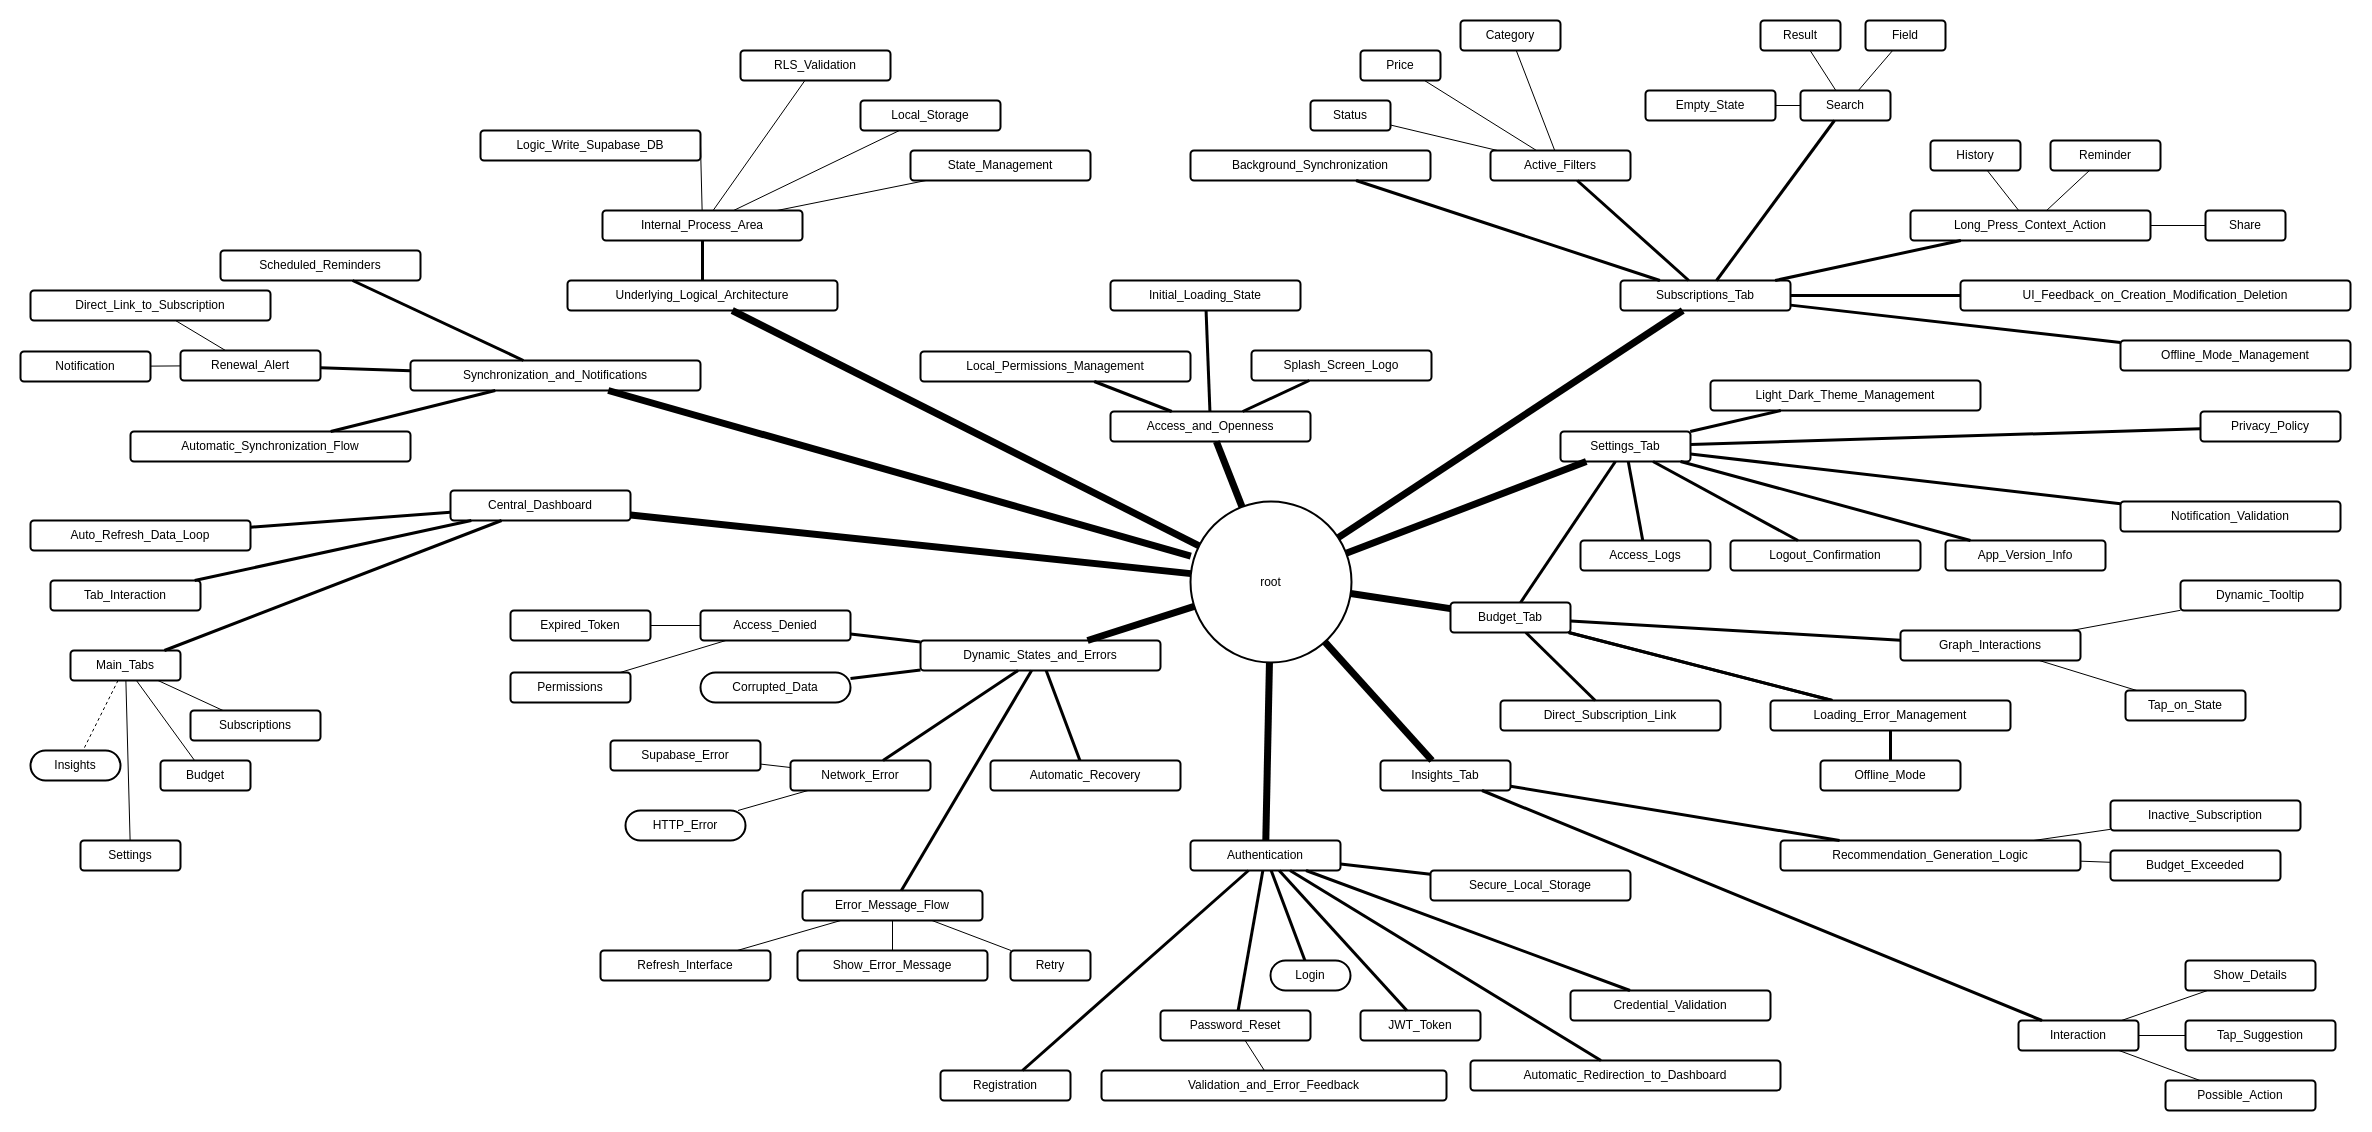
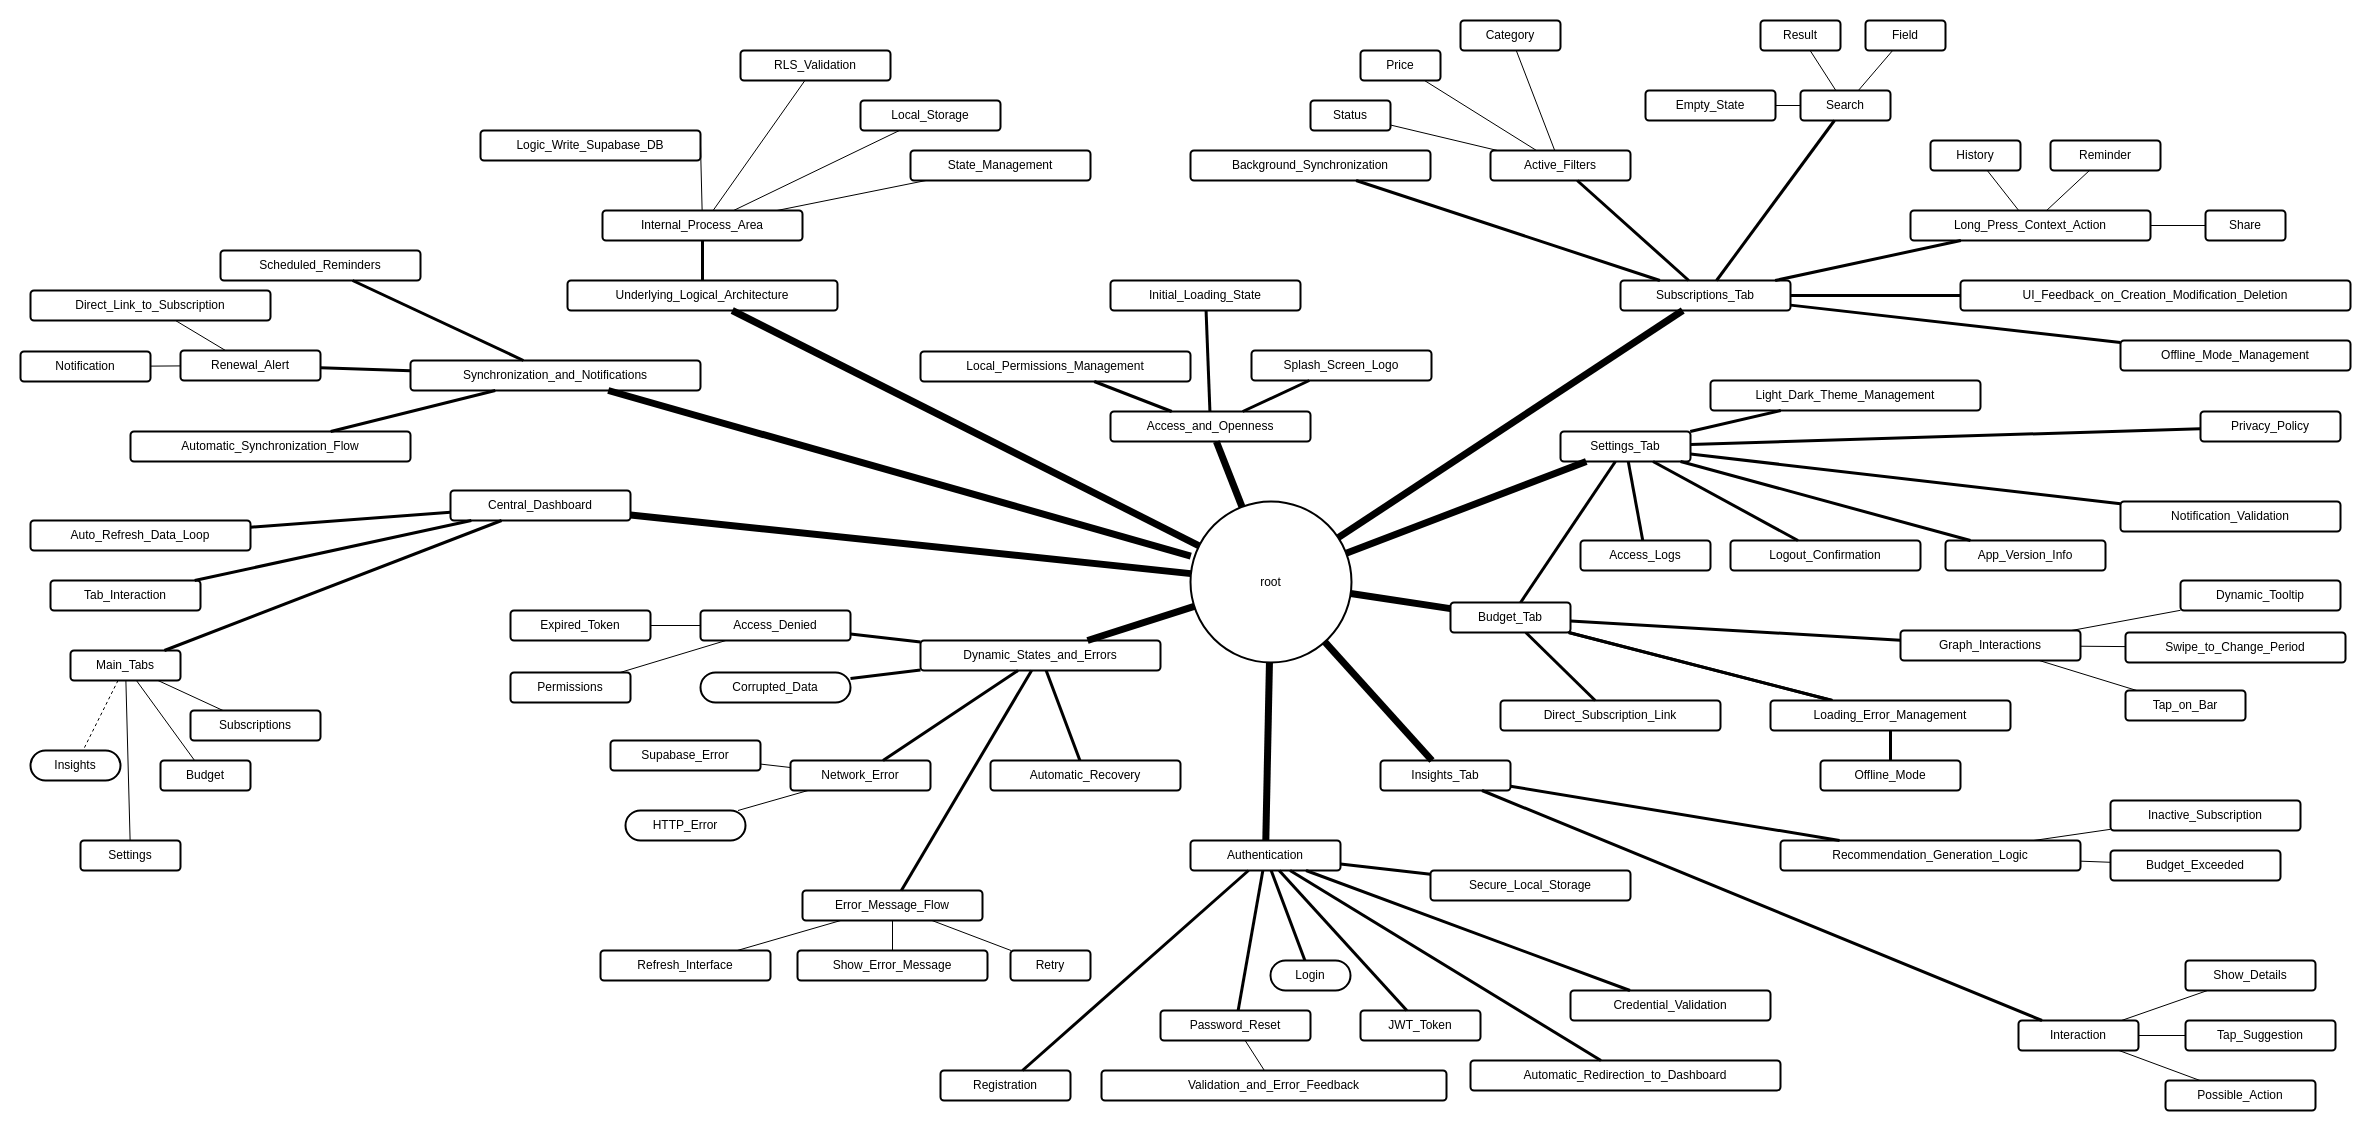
edge "Graph_Interactions" -- "Swipe_to_Change_Period": added
node "Swipe_to_Change_Period": added
node "Tap_on_State": label "Tap_on_State" -> "Tap_on_Bar"
